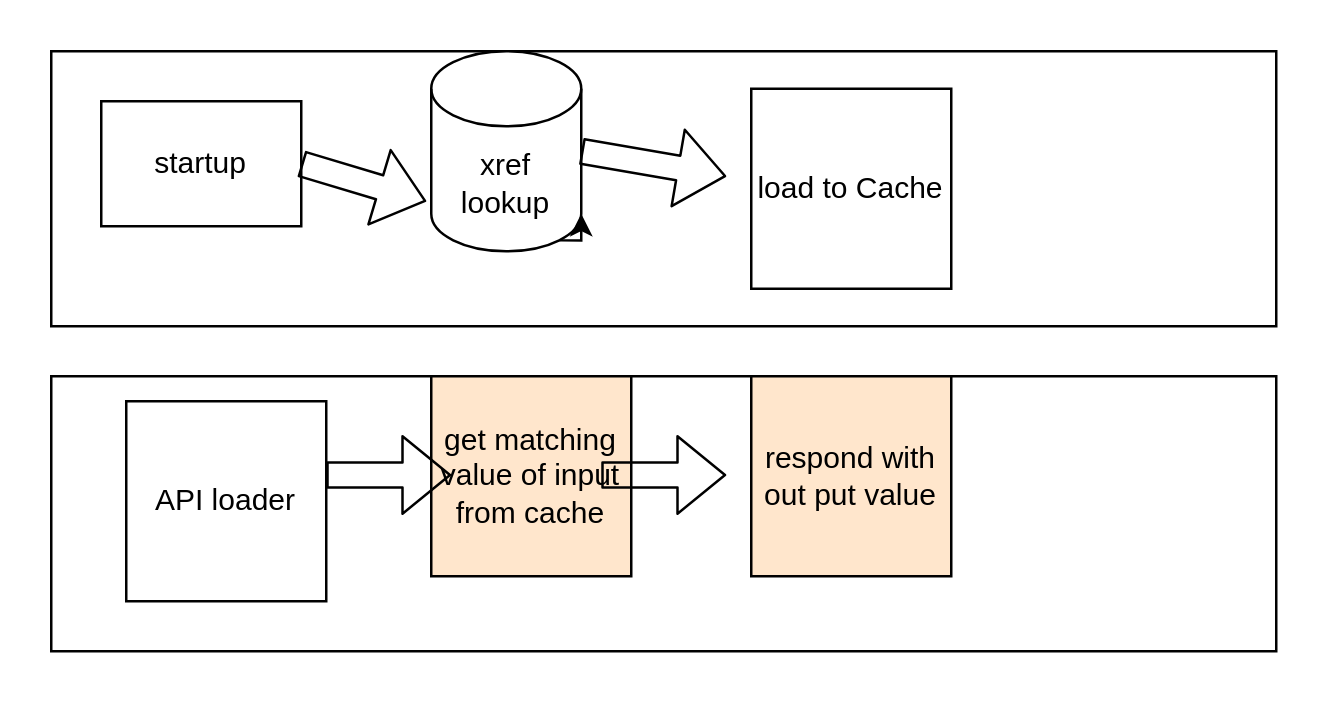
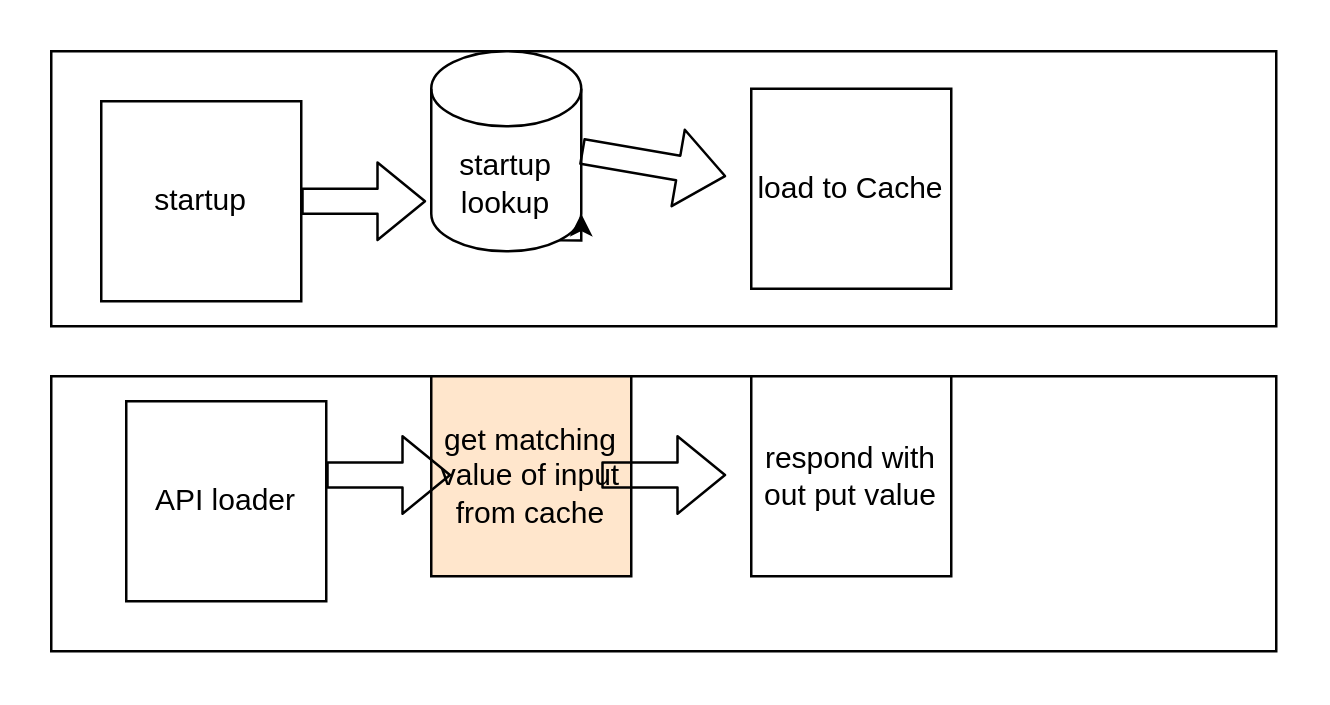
node "startup": size 200x125 -> 200x200
node "xref lookup": label "xref lookup" -> "startup lookup"
node "respond with out put value": fillcolor #ffe6cc -> #ffffff
